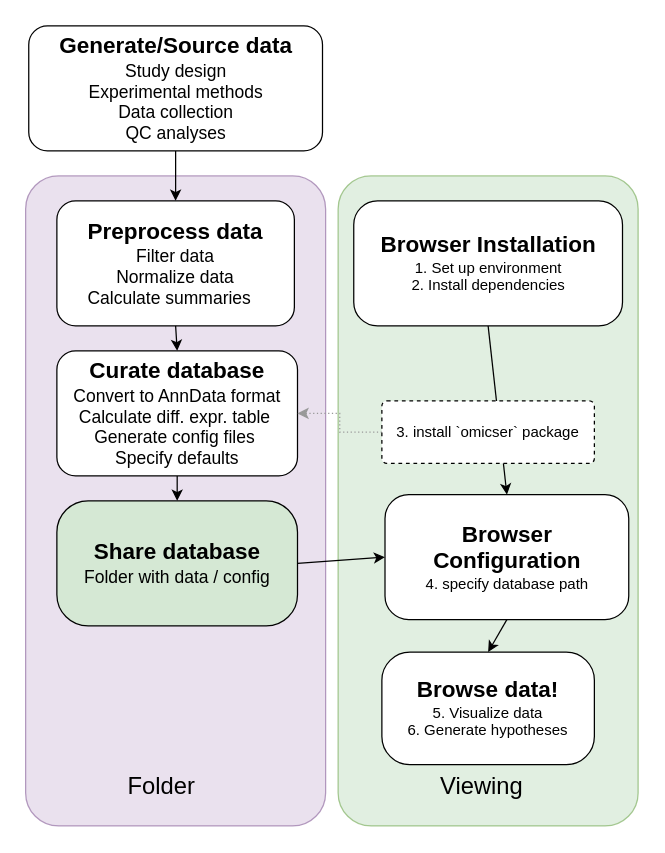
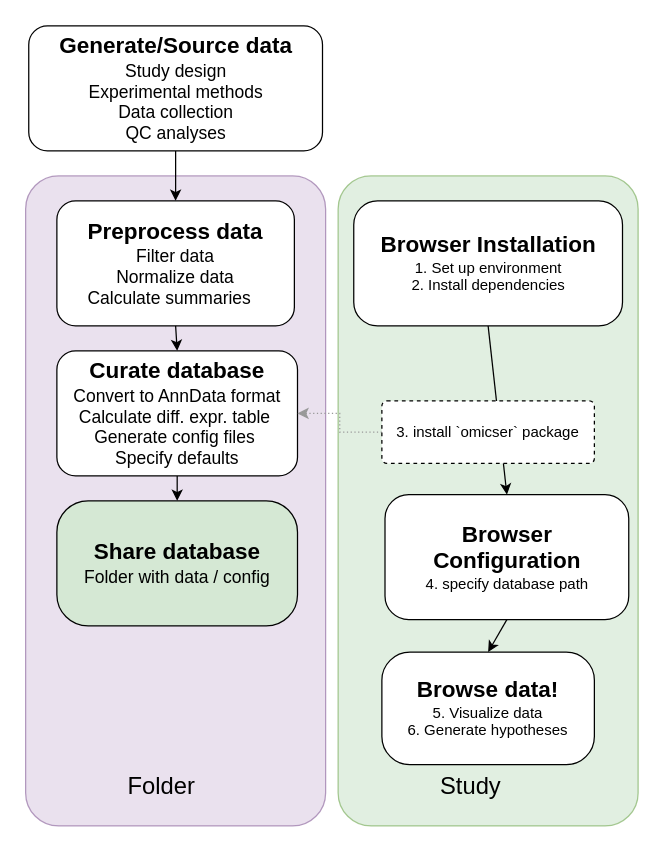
edge "Share database Folder with data / config" -> "Browser Configuration 4. specify database path": removed
node "Viewing": label "Viewing" -> "Study"
